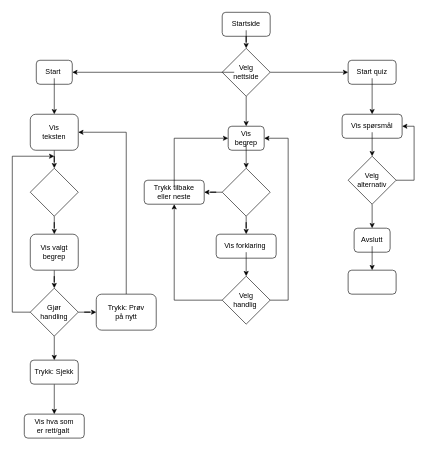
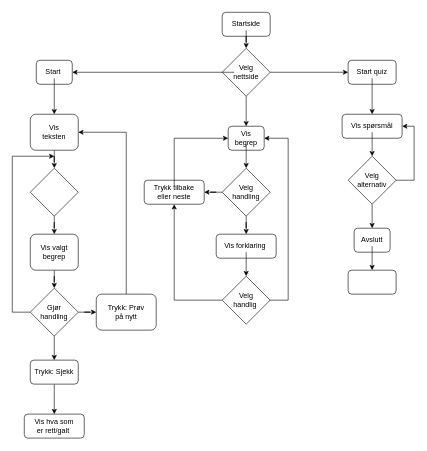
node "Velg handling": added
